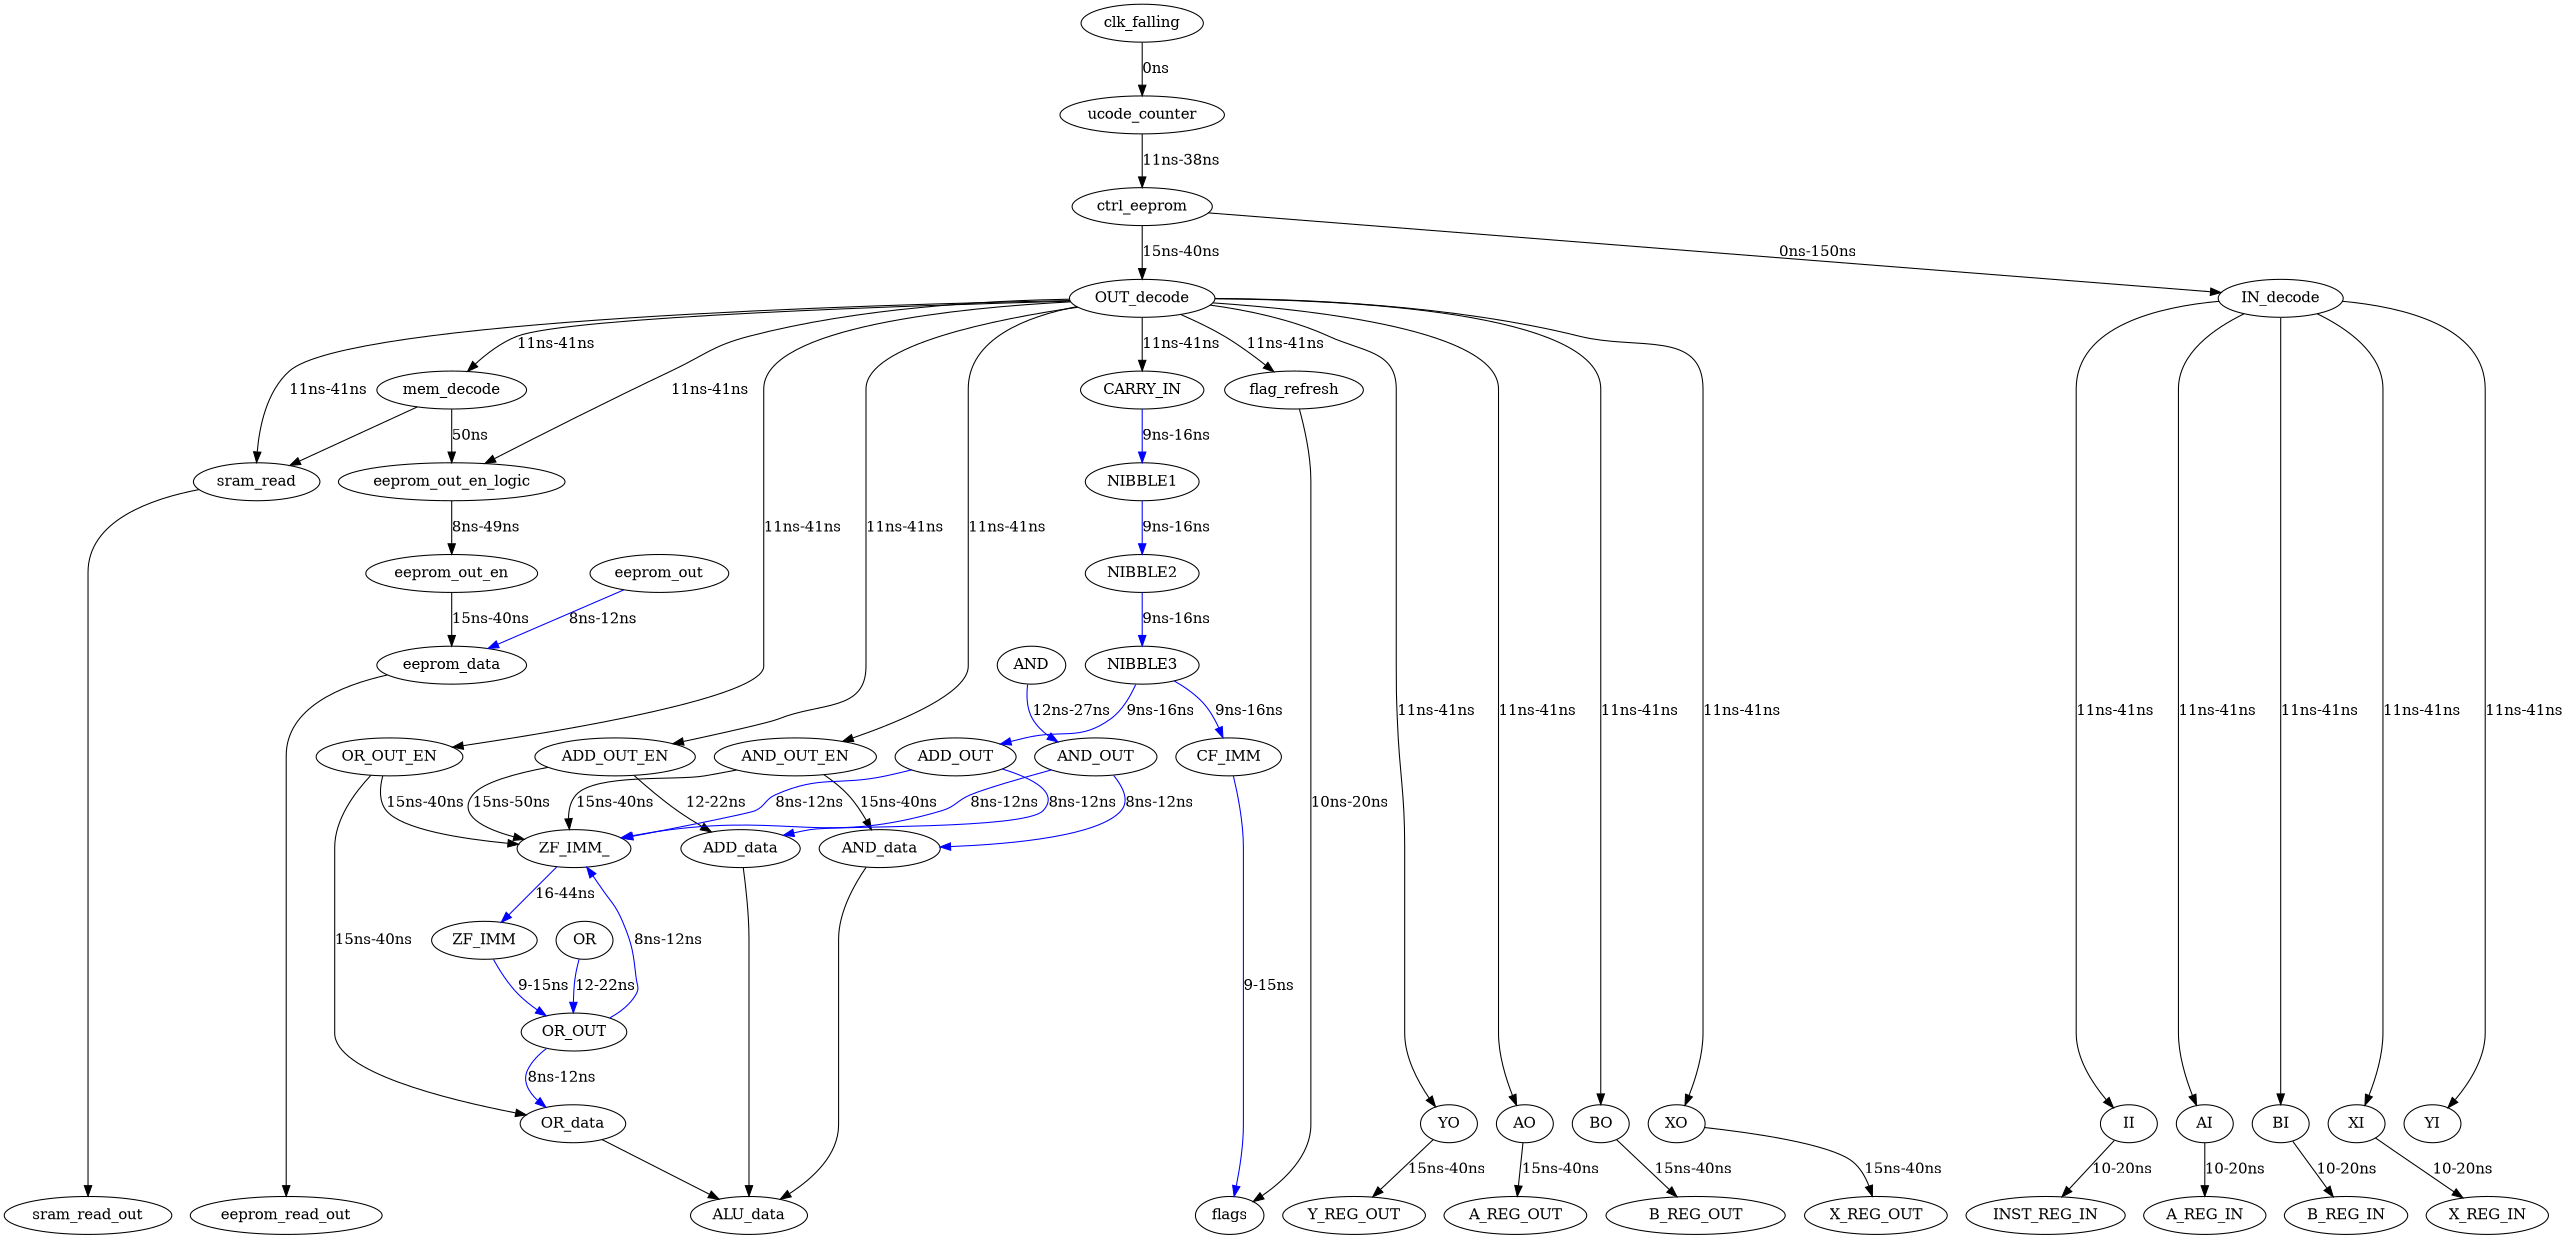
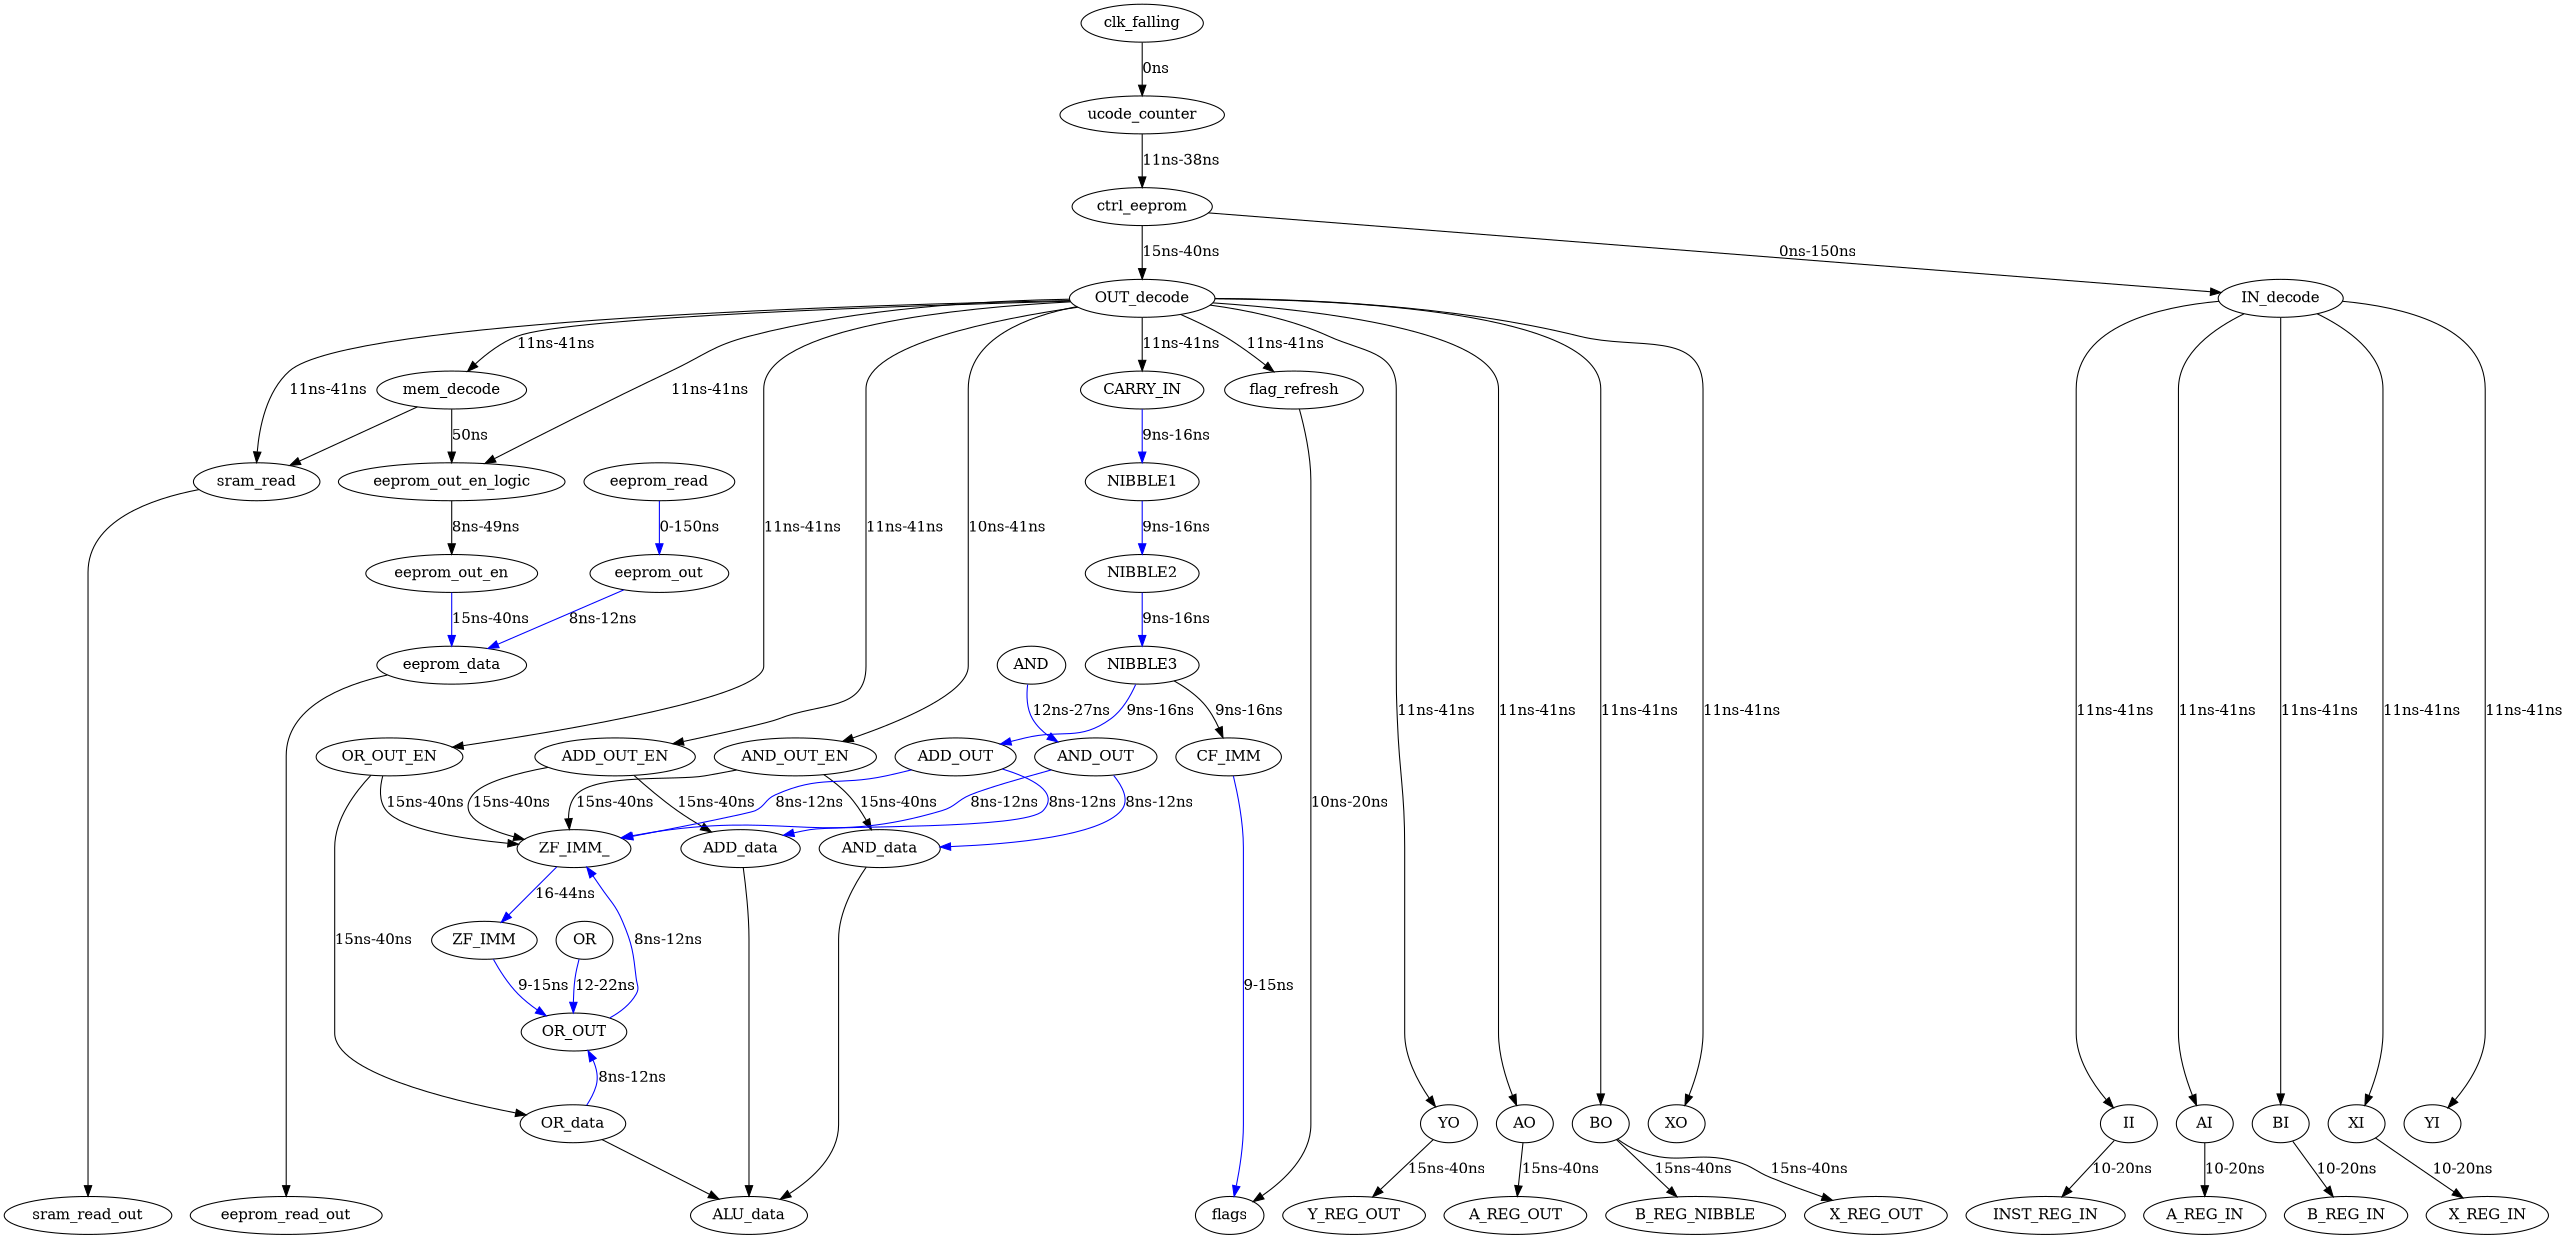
node "eeprom_read": added
edge "OUT_decode" -> "AND_OUT_EN": label "11ns-41ns" -> "10ns-41ns"
edge "eeprom_out_en" -> "eeprom_data": color black -> blue
edge "NIBBLE3" -> "CF_IMM": color blue -> black
edge "ADD_OUT_EN" -> "ZF_IMM_": label "15ns-50ns" -> "15ns-40ns"
edge "ADD_OUT_EN" -> "ADD_data": label "12-22ns" -> "15ns-40ns"
edge "OR_OUT" -> "OR_data": reversed
edge "XO" -> "X_REG_OUT": now "BO" -> "X_REG_OUT"
node "B_REG_OUT": label "B_REG_OUT" -> "B_REG_NIBBLE"
